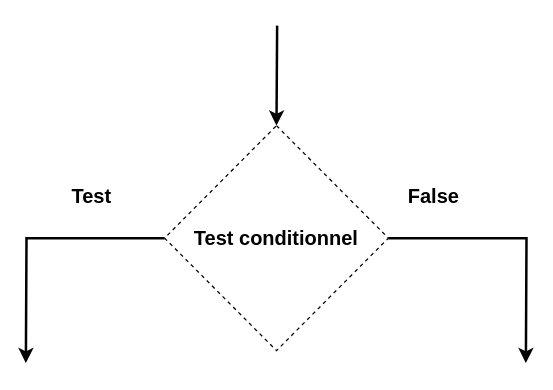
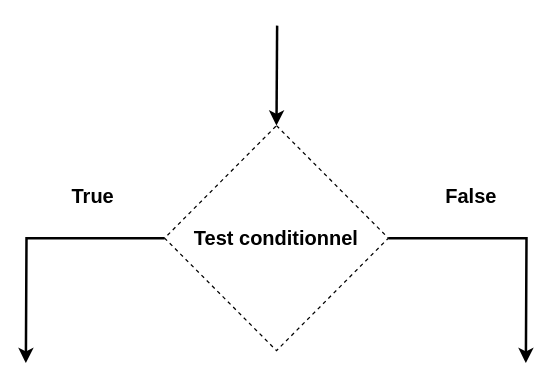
node "False": moved (451, 194) -> (488, 194)
node "Test": label "Test" -> "True"
